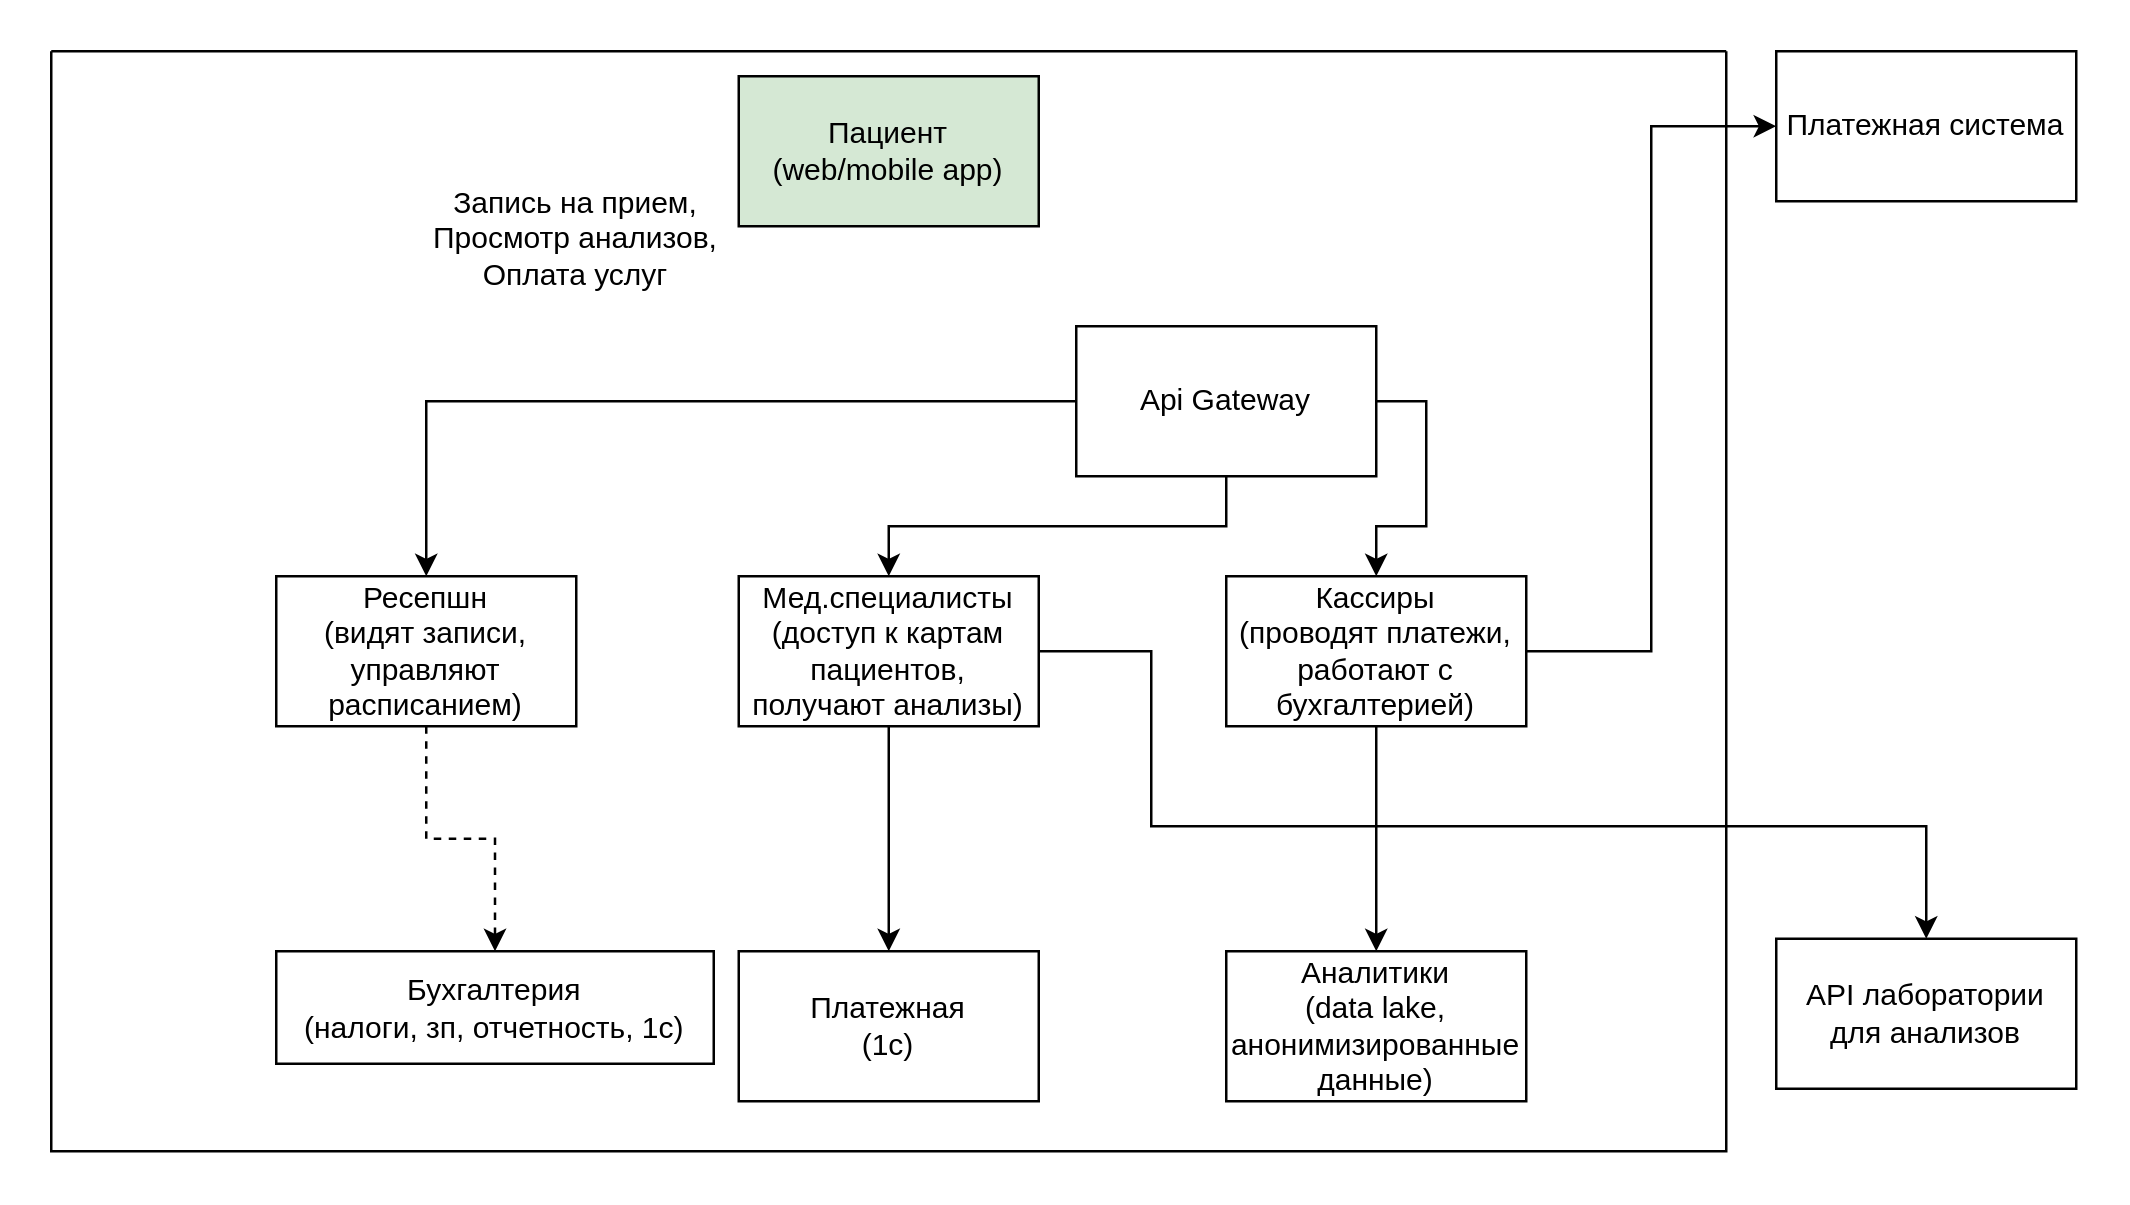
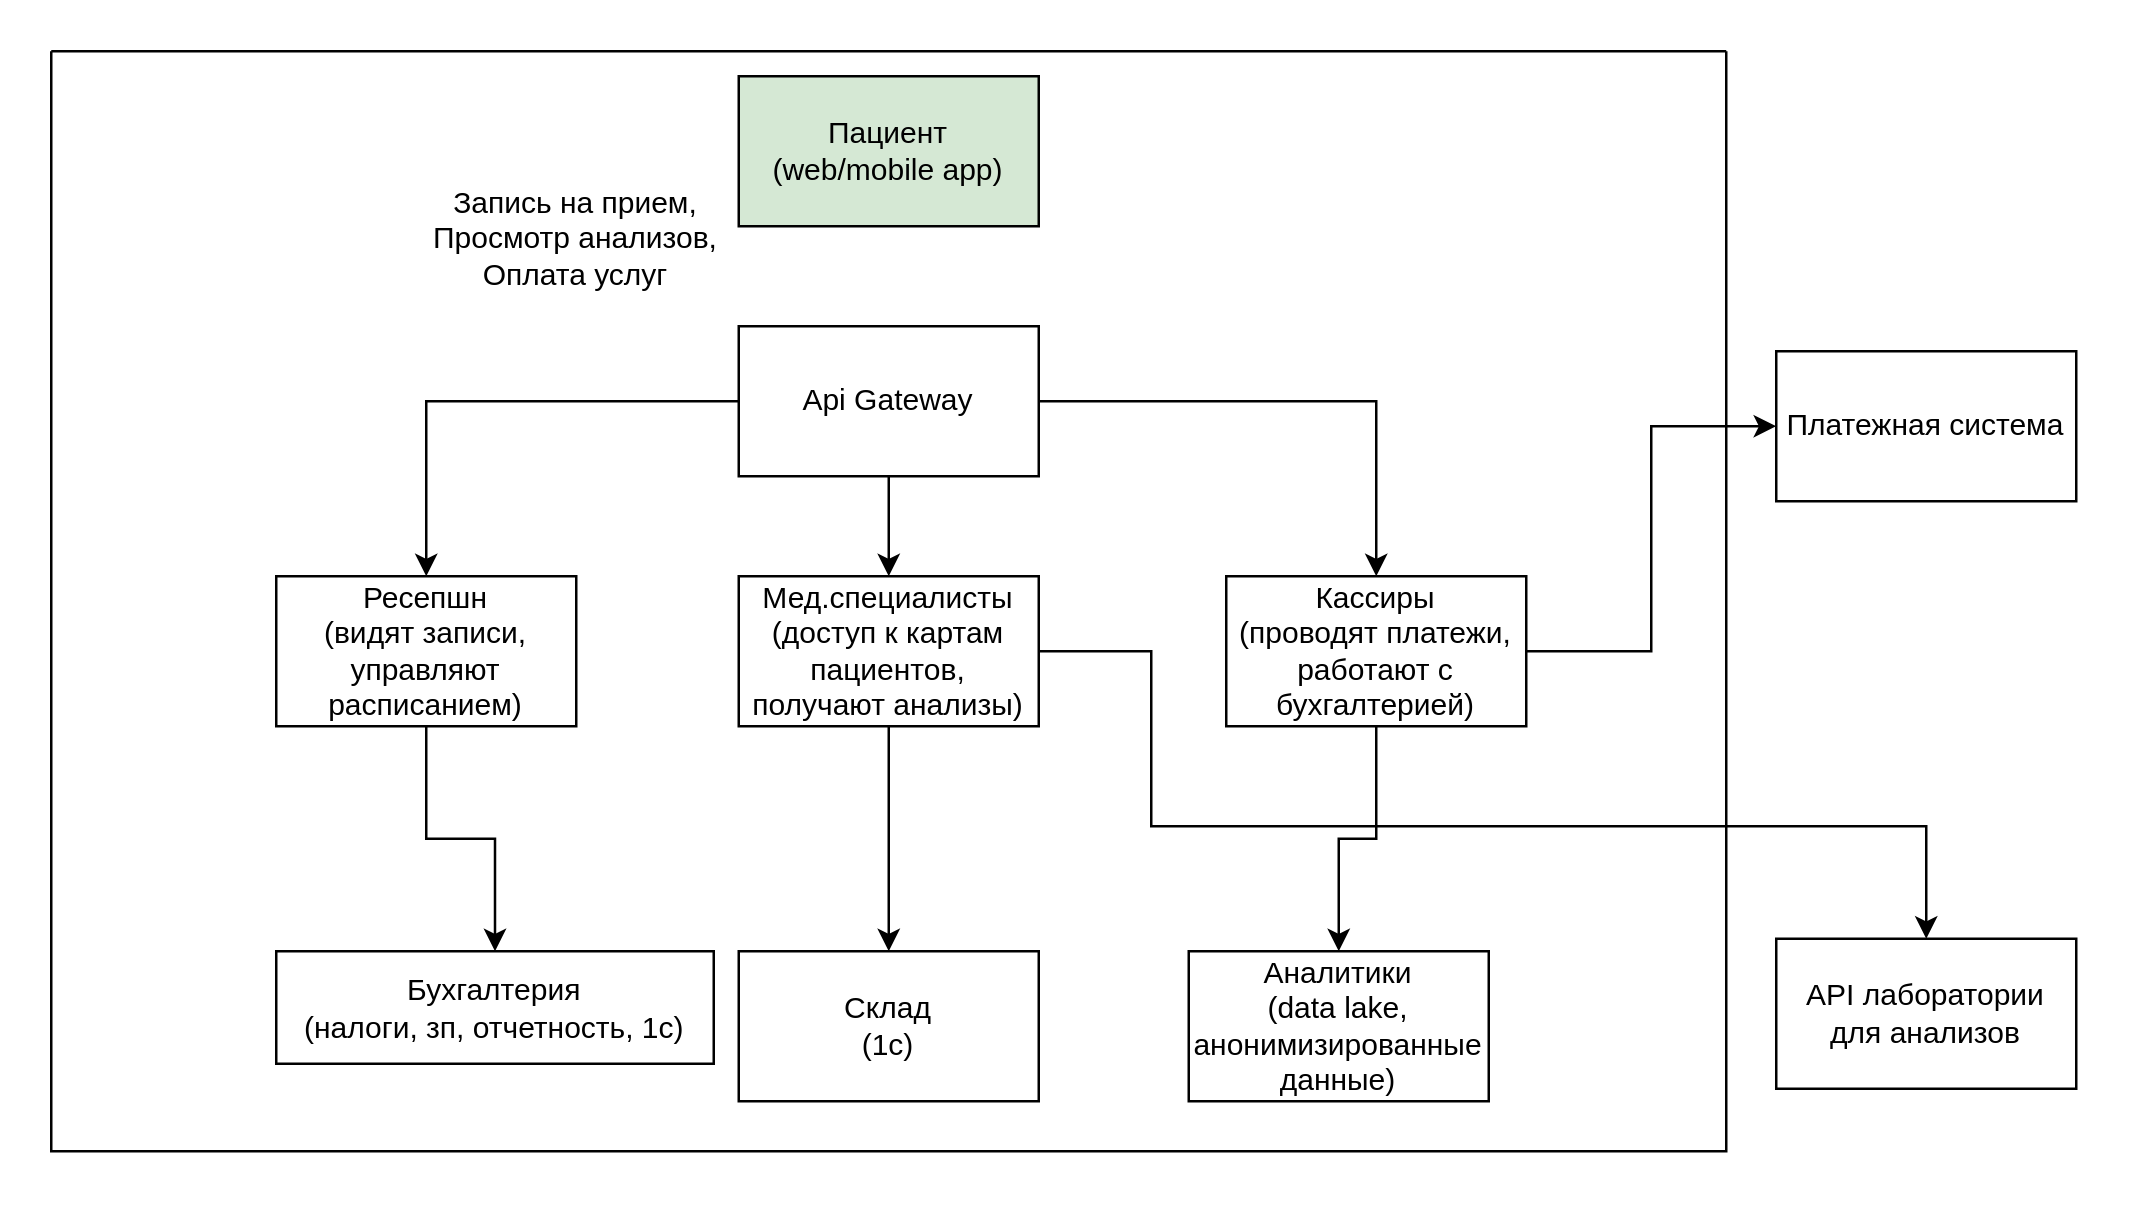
node "Платежная система": moved (1926, 126) -> (1926, 426)
node "Api Gateway": moved (1226, 401) -> (889, 401)
edge "Ресепшн (видят записи, управляют расписанием)" -> "Бухгалтерия (налоги, зп, отчетность, 1с)": style dashed -> solid
node "Платежная (1с)": label "Платежная (1с)" -> "Склад (1с)"
node "Аналитики (data lake, анонимизированные данные)": moved (1376, 1026) -> (1339, 1026)
